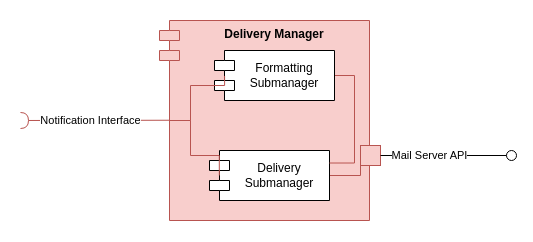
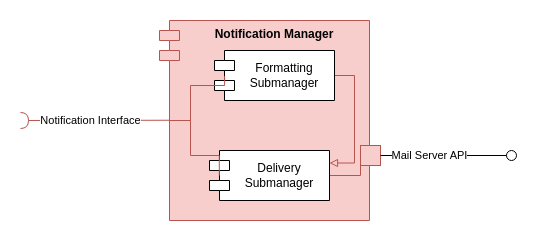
node "Delivery Manager": label "Delivery Manager" -> "Notification Manager"
edge "Formatting Submanager" -- "Delivery Submanager": arrowhead none -> block
